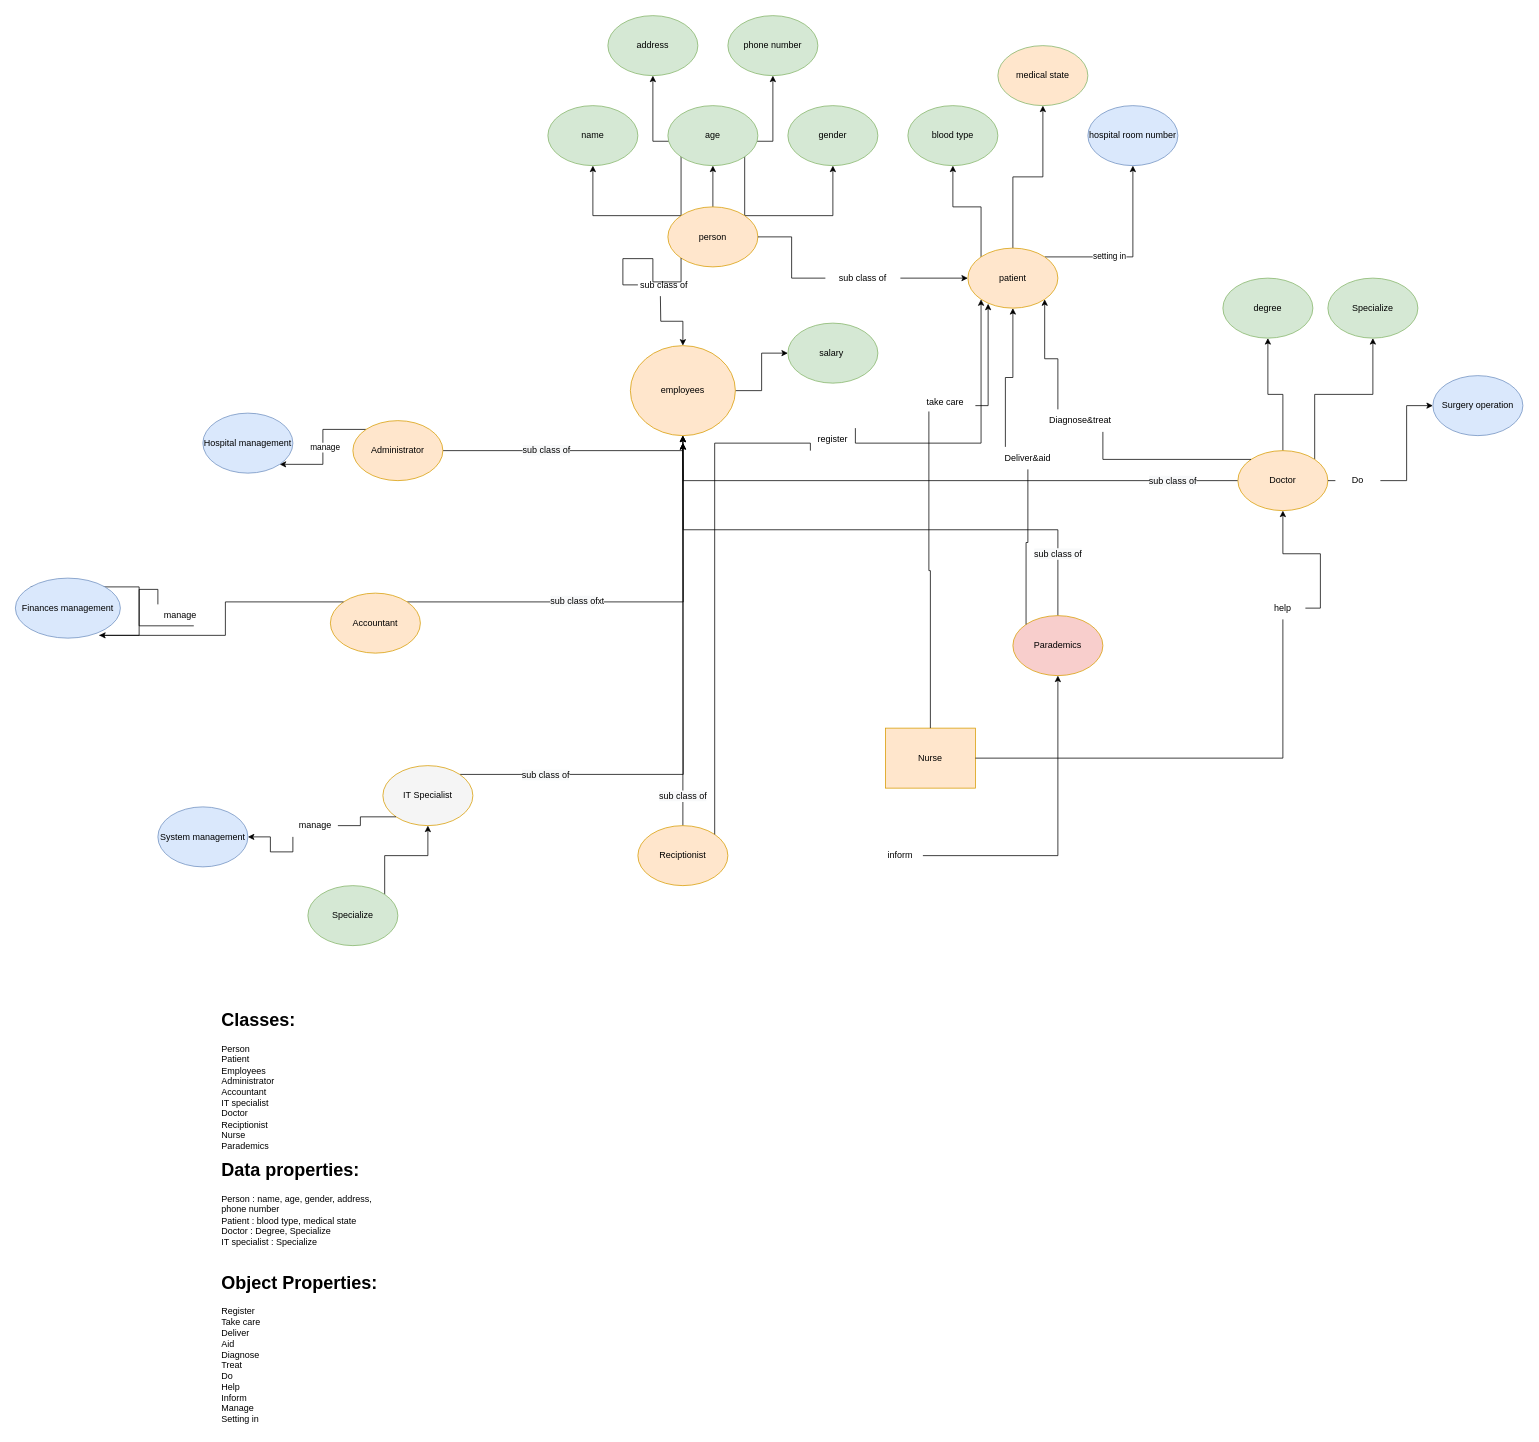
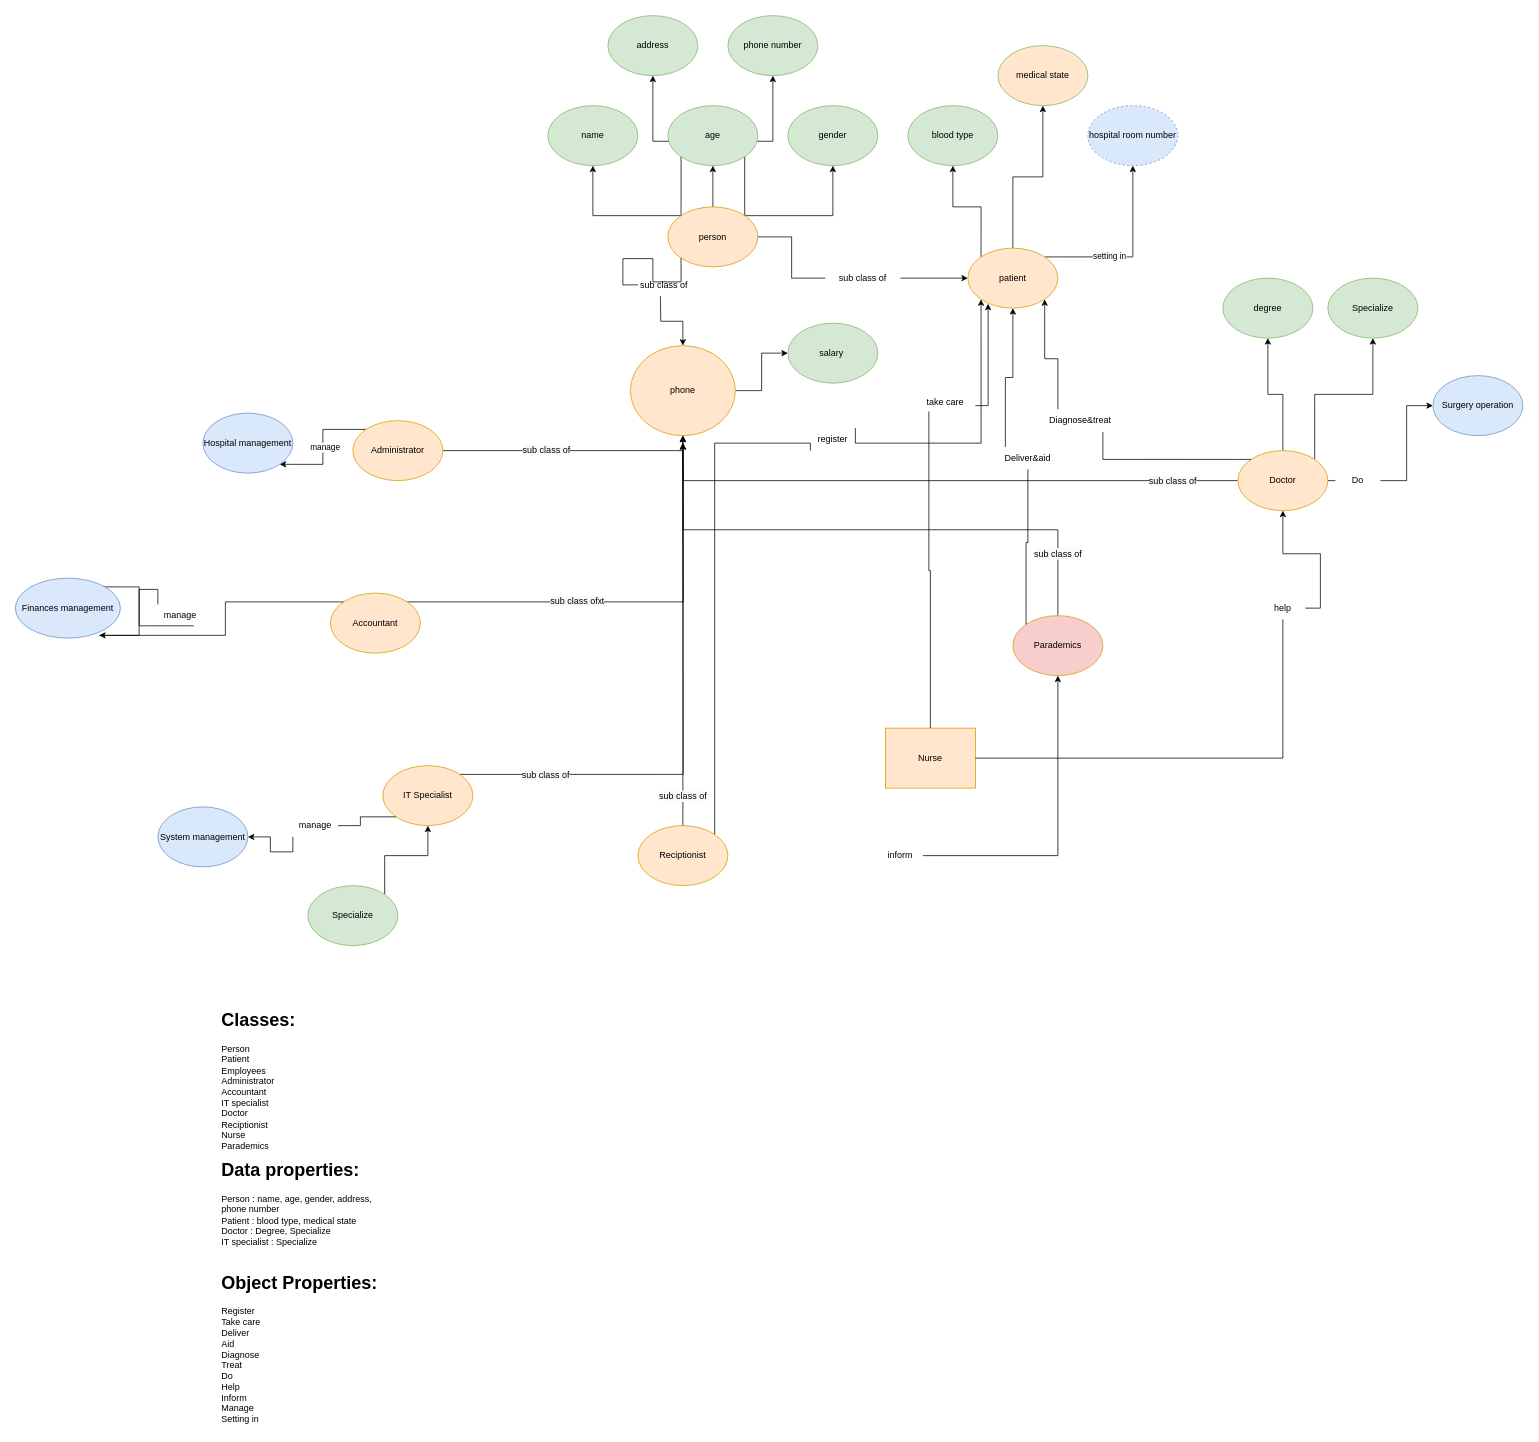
node "hospital room number": style solid -> dashed
node "employees": label "employees" -> "phone"
node "IT Specialist": fillcolor #f5f5f5 -> #ffe6cc
